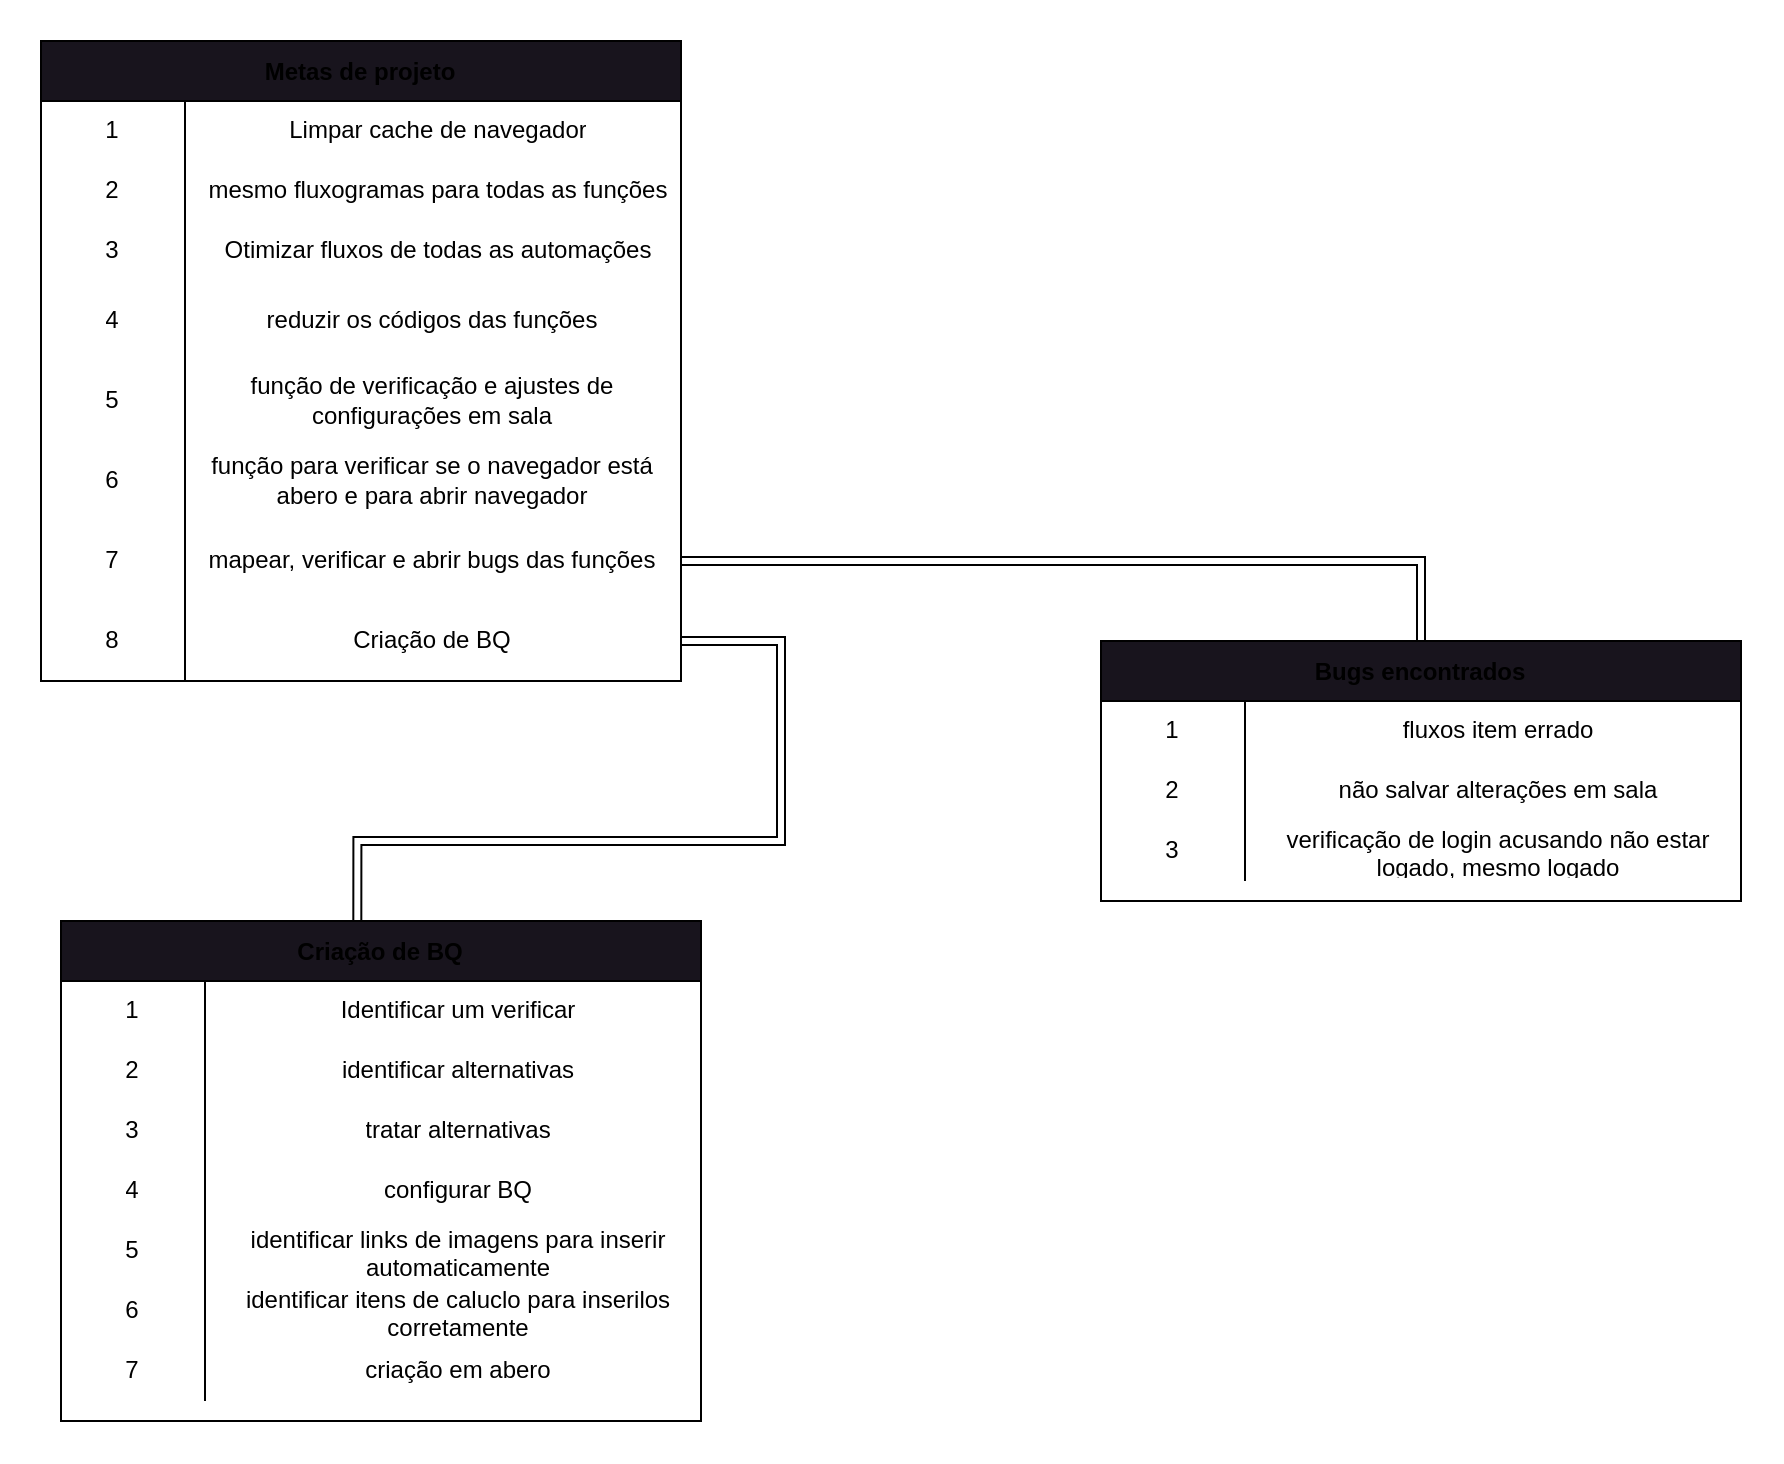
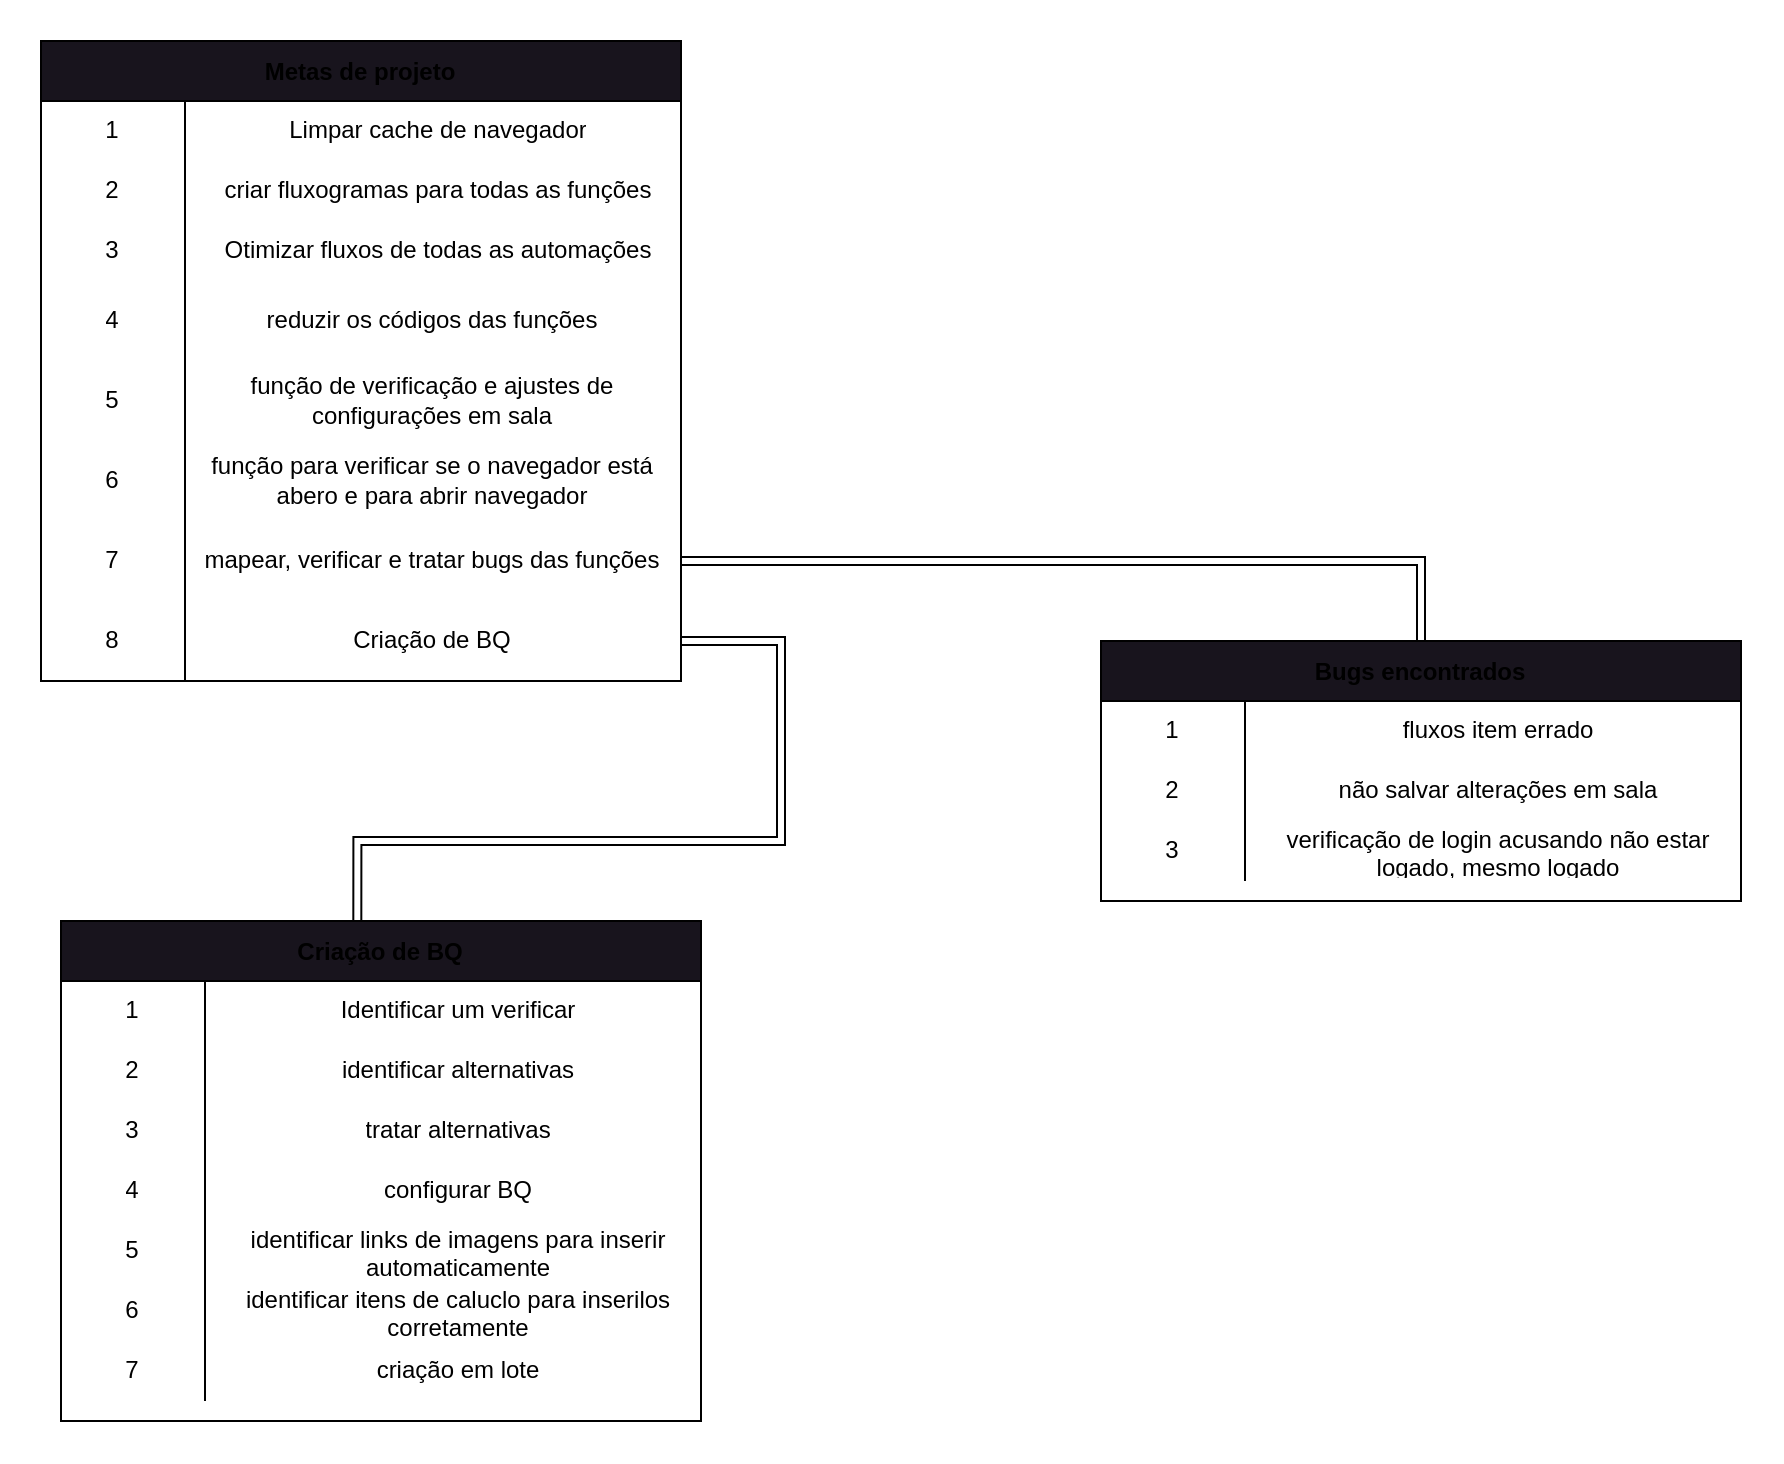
node "mesmo fluxogramas para todas as funções": label "mesmo fluxogramas para todas as funções" -> "criar fluxogramas para todas as funções"
node "mapear, verificar e abrir bugs das funções": label "mapear, verificar e abrir bugs das funções" -> "mapear, verificar e tratar bugs das funções"
node "criação em abero": label "criação em abero" -> "criação em lote"
